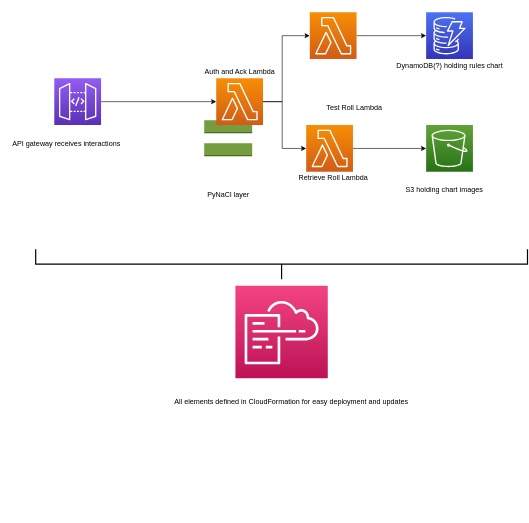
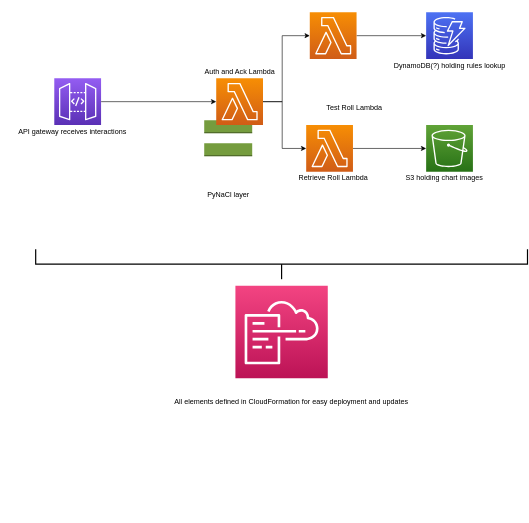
node "DynamoDB(?) holding rules chart": label "DynamoDB(?) holding rules chart" -> "DynamoDB(?) holding rules lookup"
node "API gateway receives interactions": moved (66, 144) -> (72, 132)
node "S3 holding chart images": moved (444, 190) -> (444, 178)
